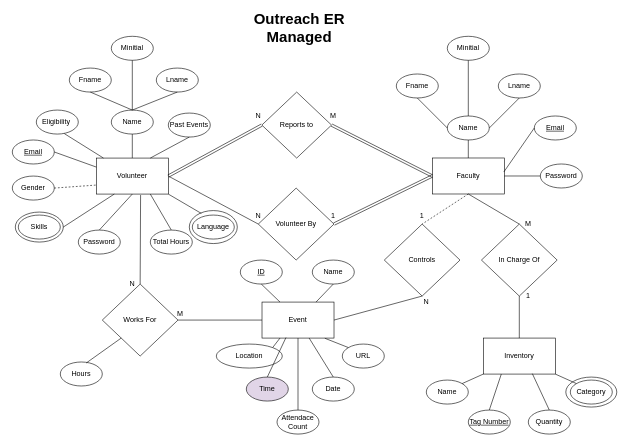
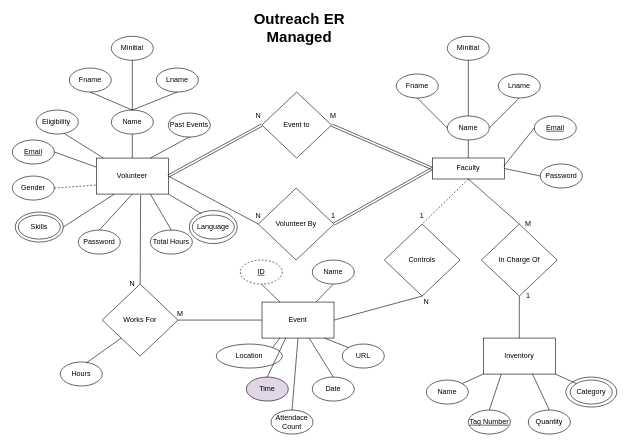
node "Reports to": label "Reports to" -> "Event to"
node "Faculty": size 72x36 -> 72x21
node "ID": style solid -> dashed
node "Attendace Count": moved (298, 422) -> (292, 422)
